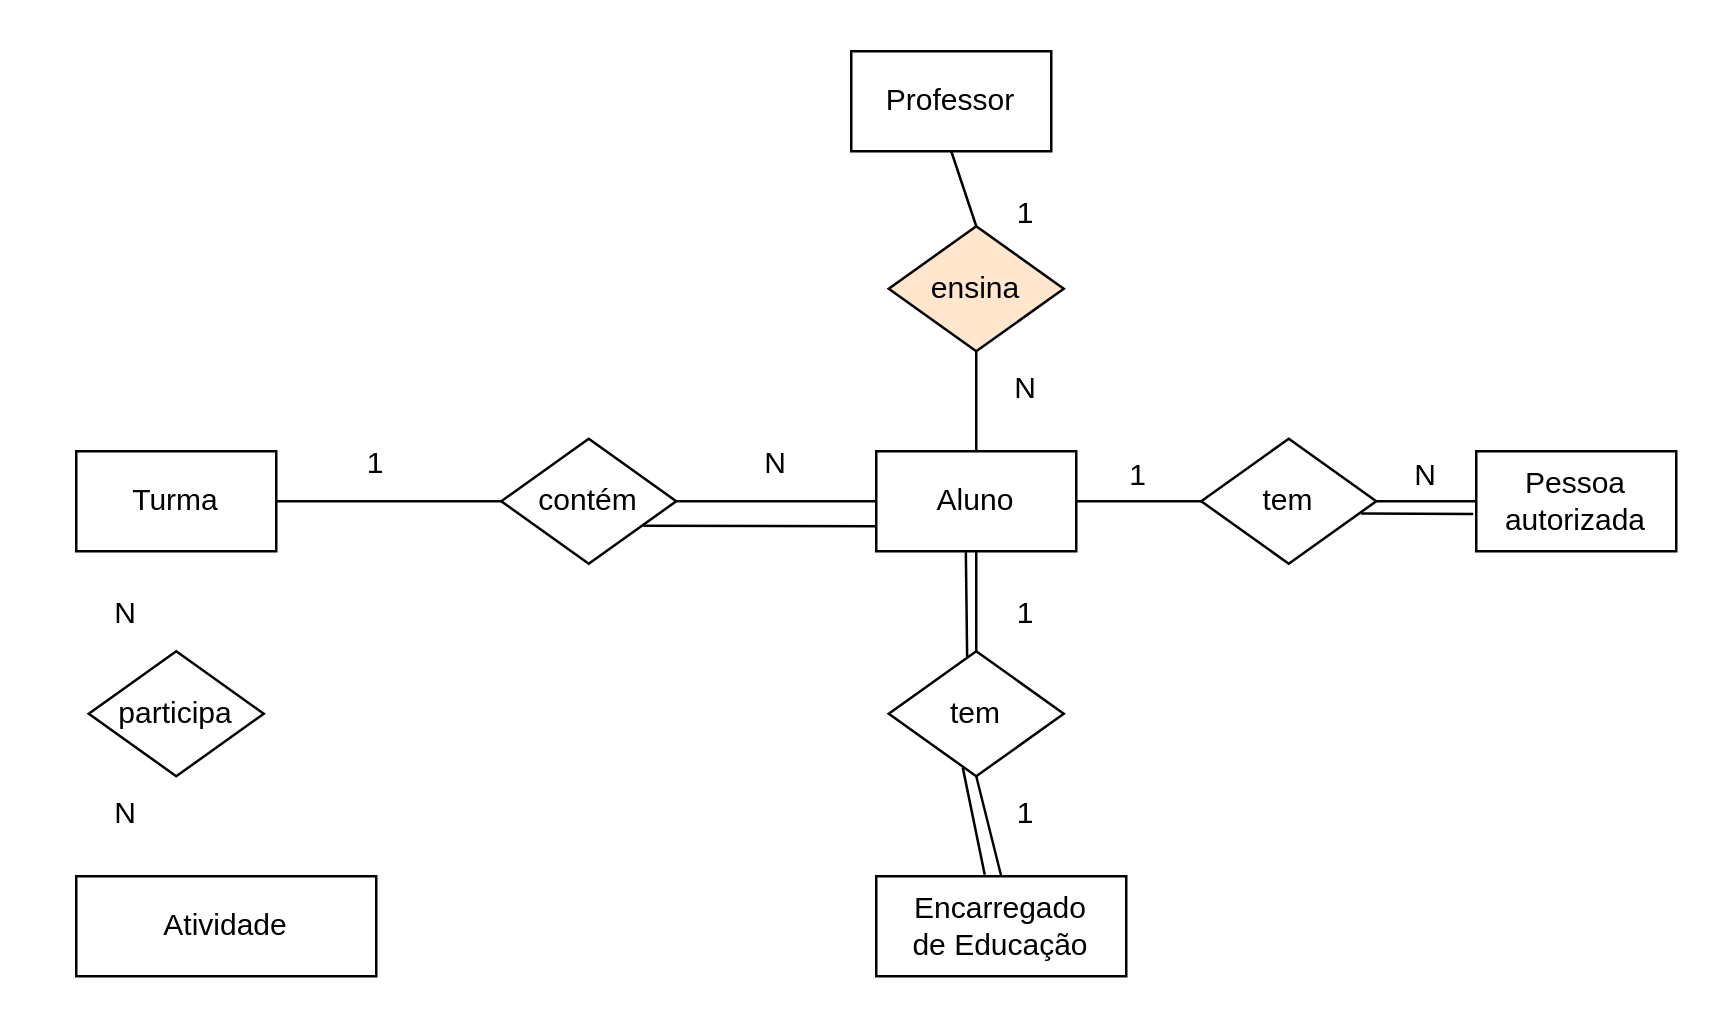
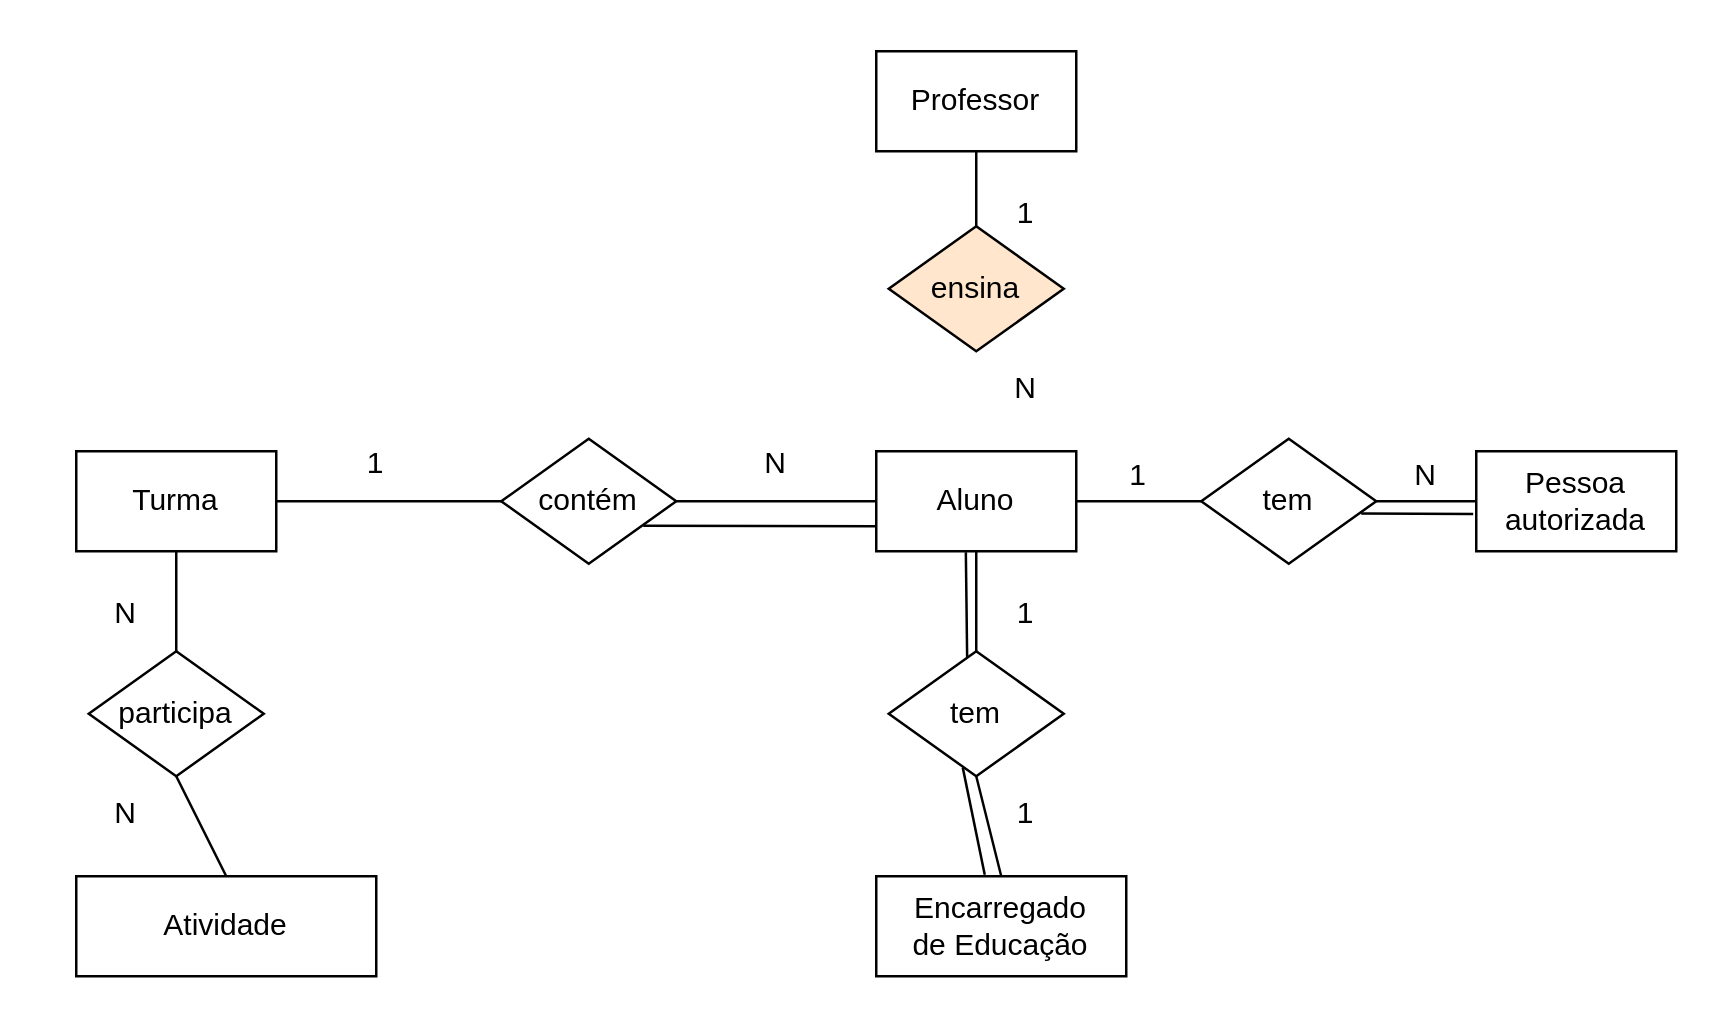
node "Professor": moved (951, 101) -> (976, 101)
edge "ensina" -- "Aluno": removed
edge "Turma" -- "participa": added
edge "participa" -- "Atividade": added
